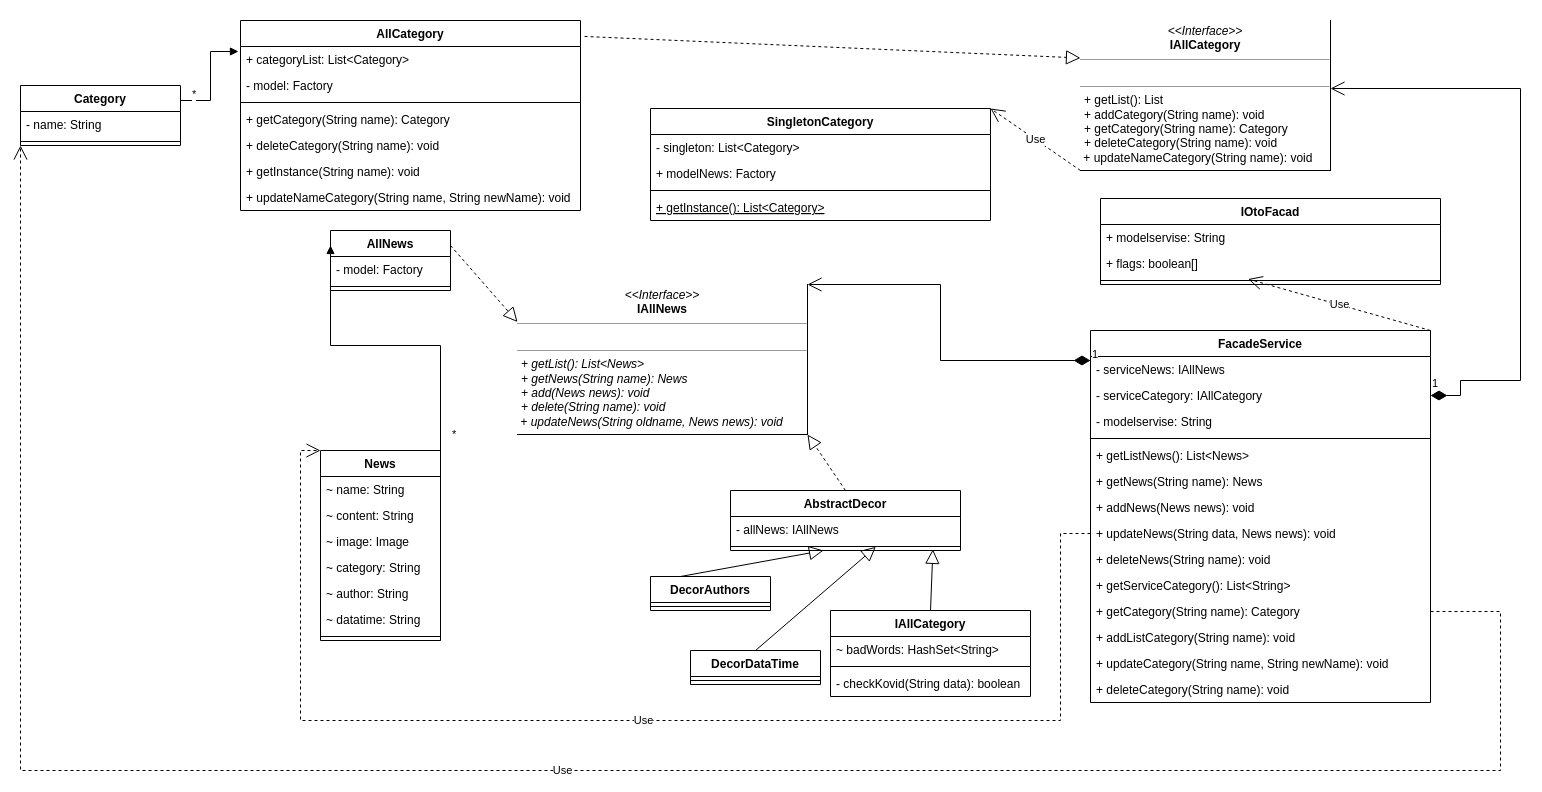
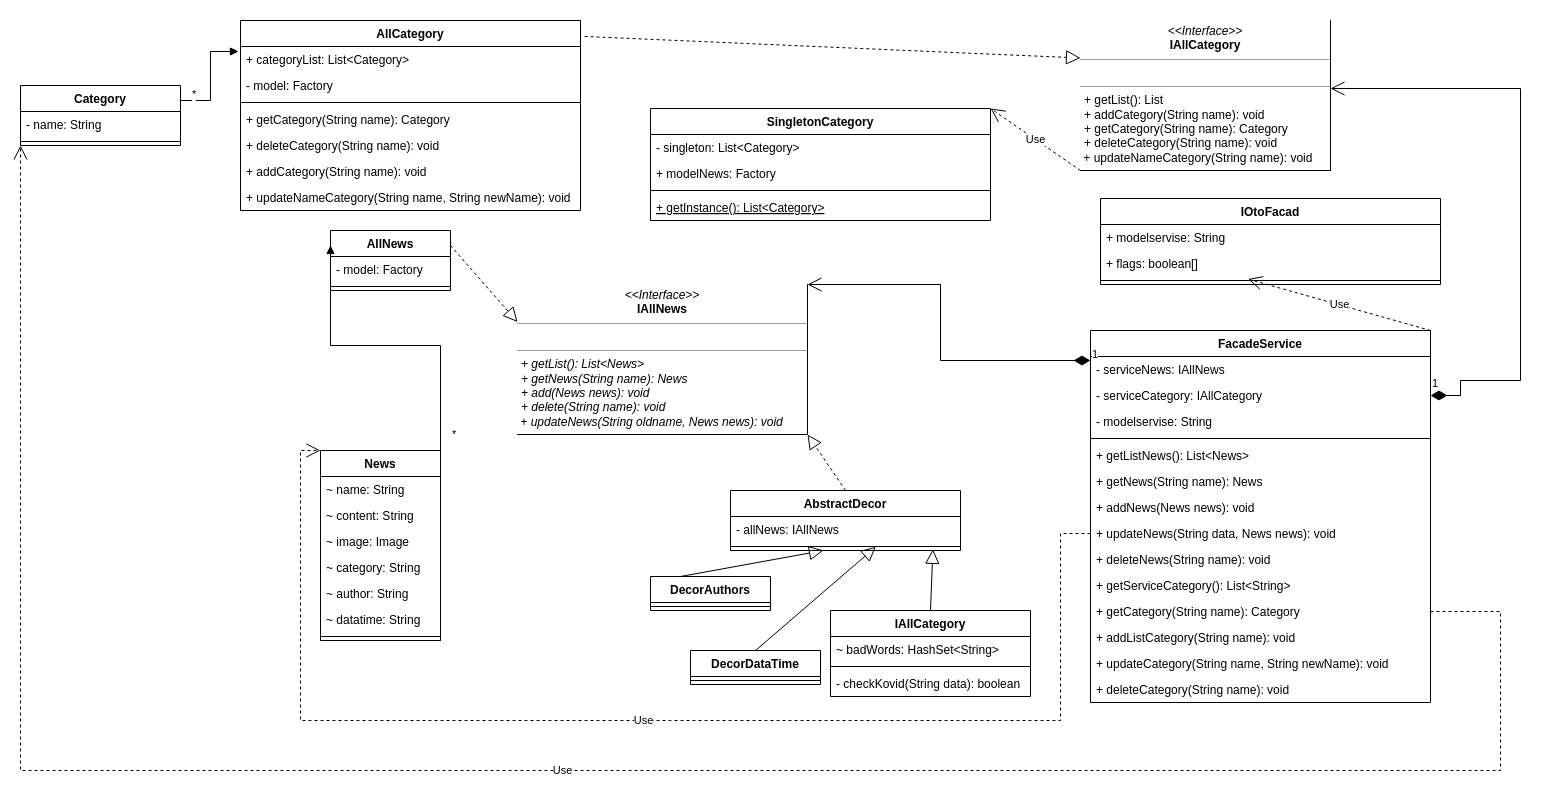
node "+ getInstance(String name): void": label "+ getInstance(String name): void" -> "+ addCategory(String name): void"
